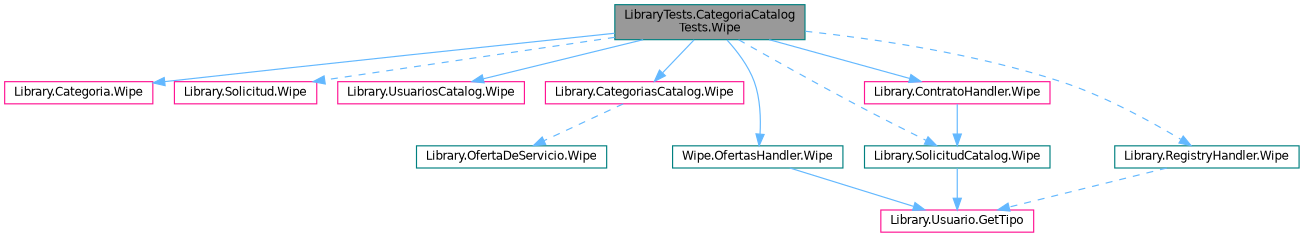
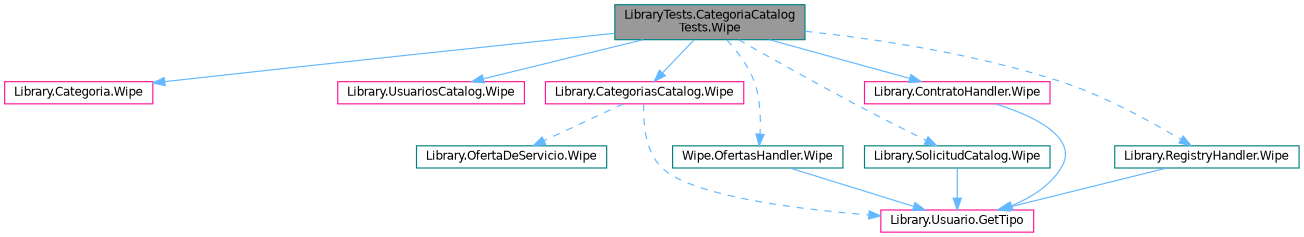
edge "LibraryTests.CategoriaCatalog Tests.Wipe" -> "Wipe.OfertasHandler.Wipe": style solid -> dashed
node "Library.Solicitud.Wipe": removed
edge "Library.ContratoHandler.Wipe" -> "Library.SolicitudCatalog.Wipe": now "Library.ContratoHandler.Wipe" -> "Library.Usuario.GetTipo"
edge "Library.RegistryHandler.Wipe" -> "Library.Usuario.GetTipo": style dashed -> solid
edge "Library.CategoriasCatalog.Wipe" -> "Library.Usuario.GetTipo": added
